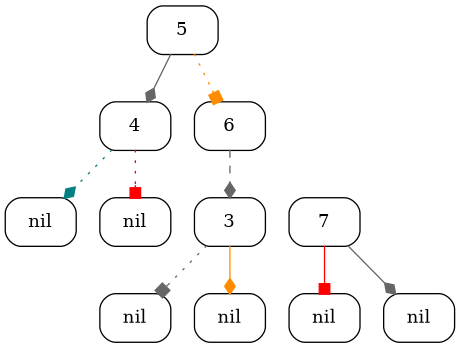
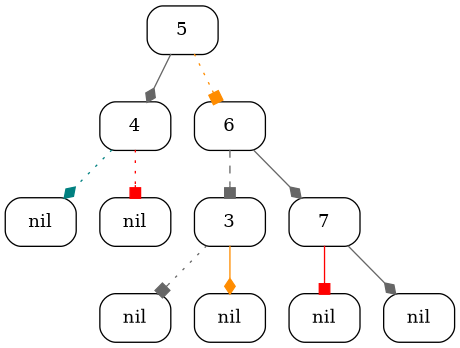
edge "6" -> "3": arrowhead diamond -> box
edge "6" -> "7": added
